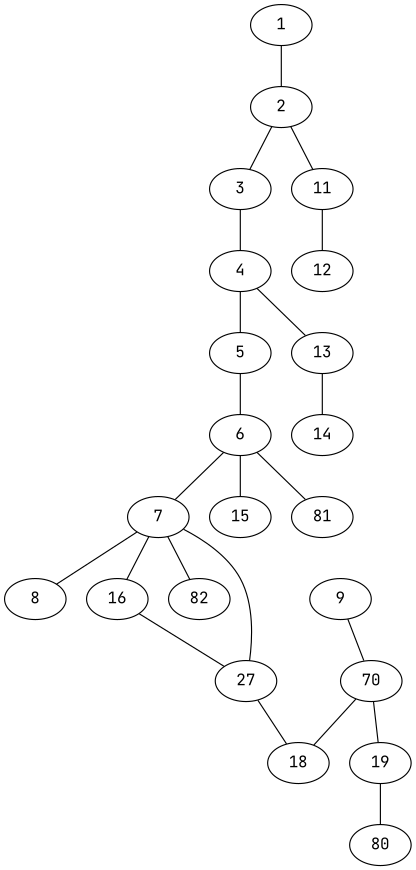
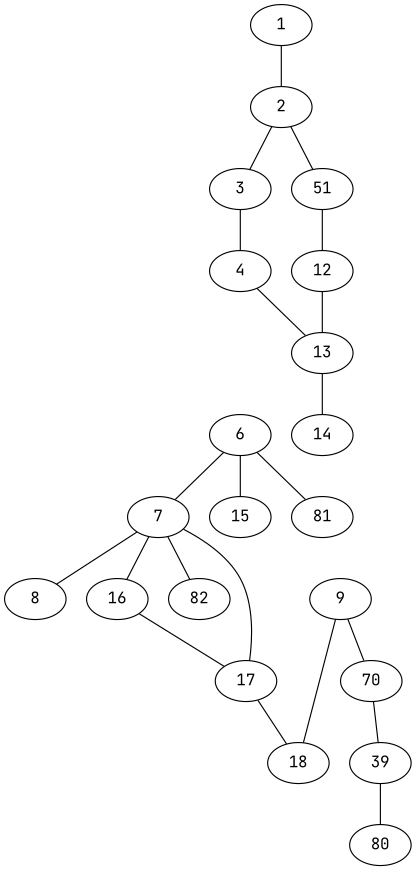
node "11": label "11" -> "51"
edge "12" -- "13": added
node "5": removed
node "27": label "27" -> "17"
edge "70" -- "18": now "9" -- "18"
node "19": label "19" -> "39"
